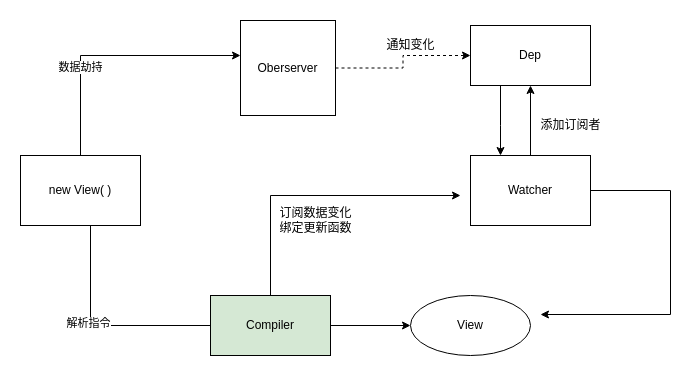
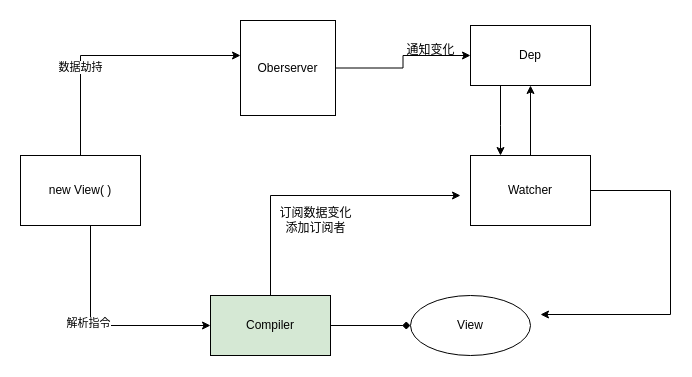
node "通知变化": moved (411, 46) -> (431, 51)
edge "Oberserver" -> "Dep": style dashed -> solid
node "添加订阅者": removed
node "订阅数据变化 绑定更新函数": label "订阅数据变化 绑定更新函数" -> "订阅数据变化 添加订阅者"
edge "new View( )" -- "Compiler": arrowhead none -> classic
edge "Compiler" -> "View": arrowhead classic -> diamond
